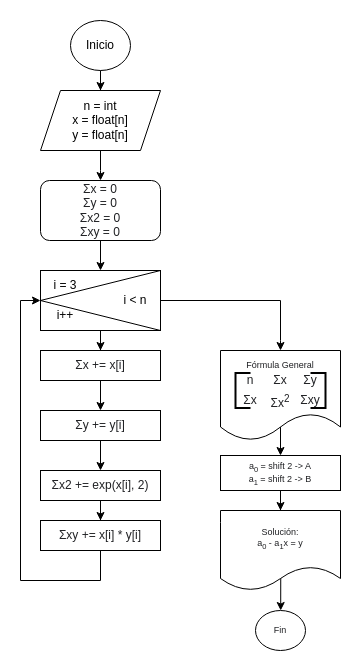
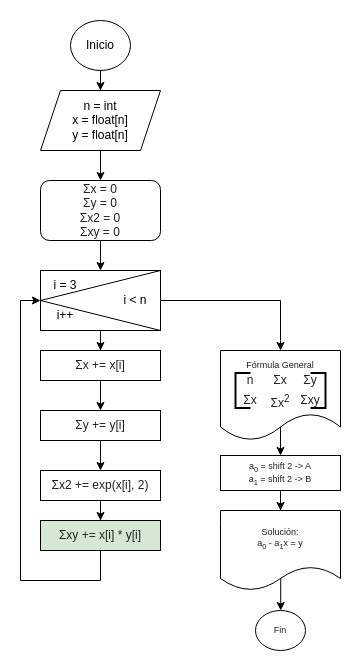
node "Σxy += x[i] * y[i]": fillcolor #ffffff -> #d5e8d4
